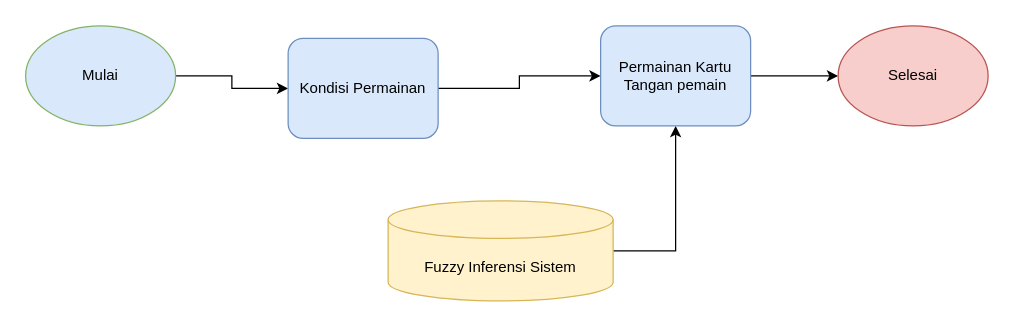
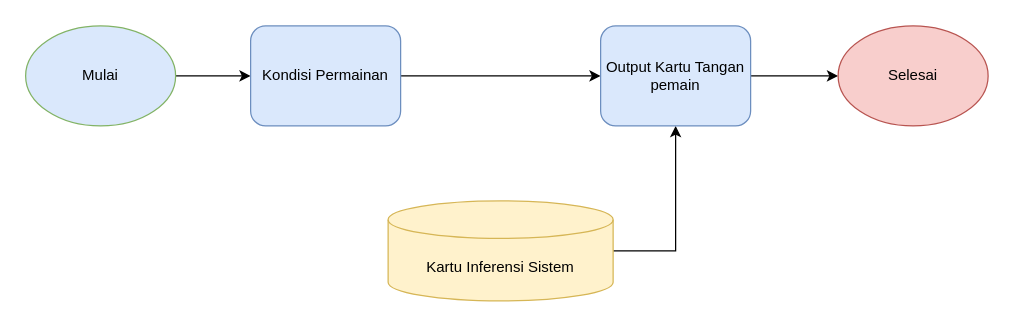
node "Permainan Kartu Tangan pemain": label "Permainan Kartu Tangan pemain" -> "Output Kartu Tangan pemain"
node "Kondisi Permainan": moved (363, 88) -> (326, 76)
node "Fuzzy Inferensi Sistem": label "Fuzzy Inferensi Sistem" -> "Kartu Inferensi Sistem"
